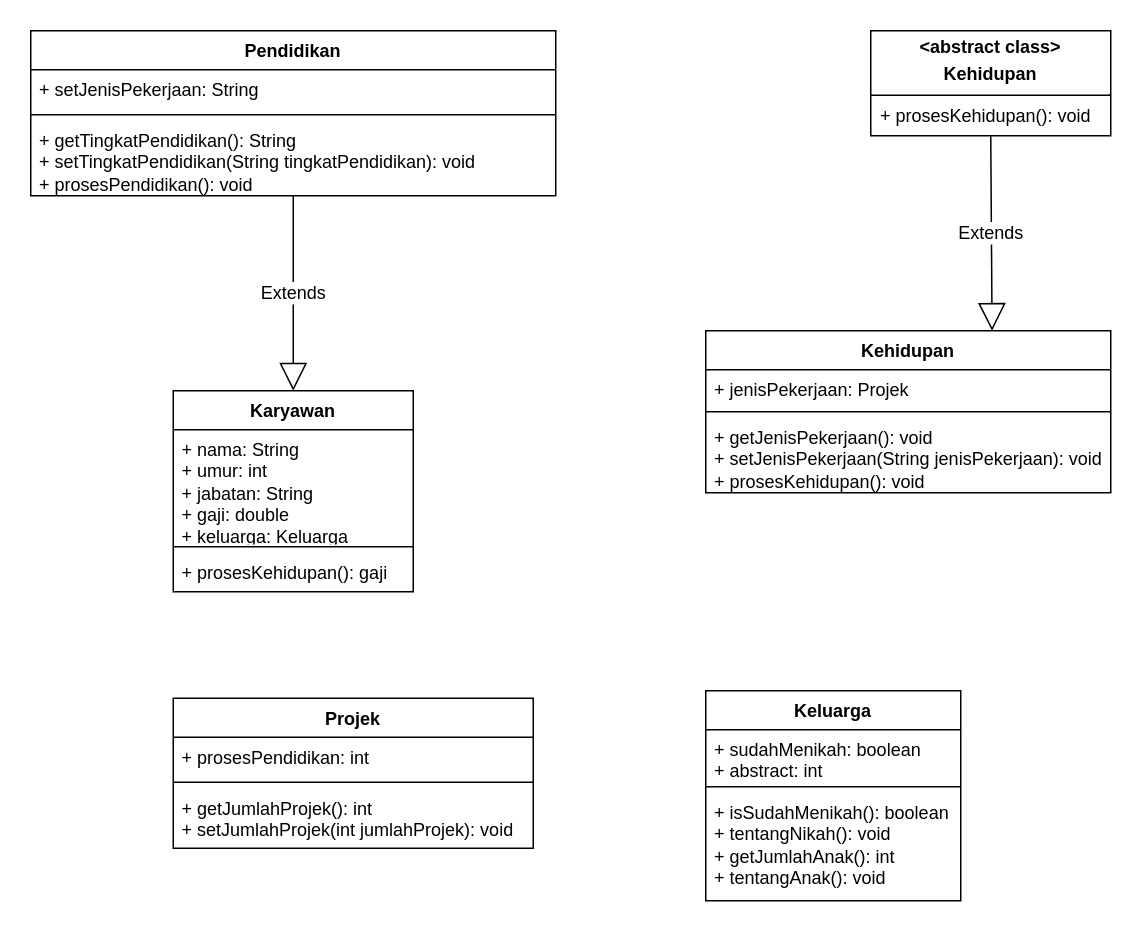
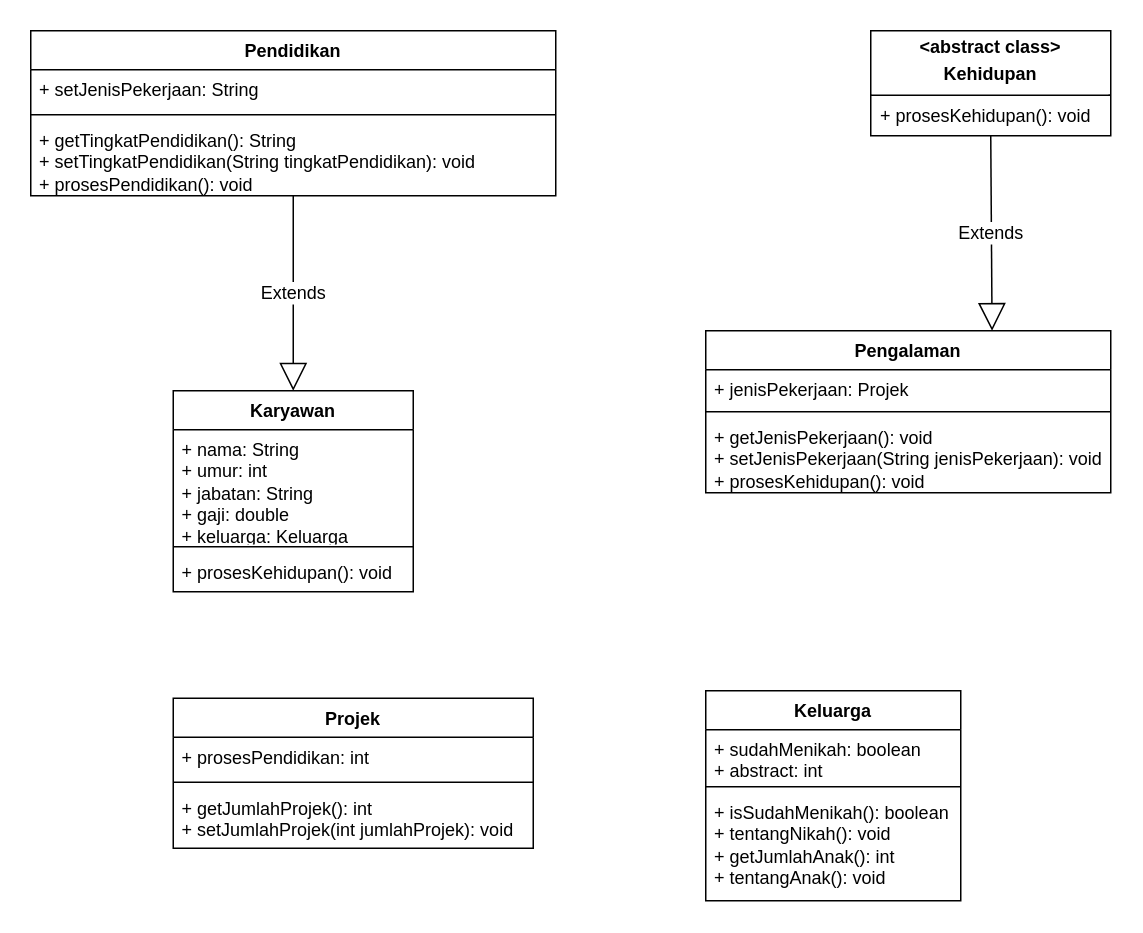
node "Kehidupan": label "Kehidupan" -> "Pengalaman"
node "+ prosesKehidupan(): gaji": label "+ prosesKehidupan(): gaji" -> "+ prosesKehidupan(): void"
